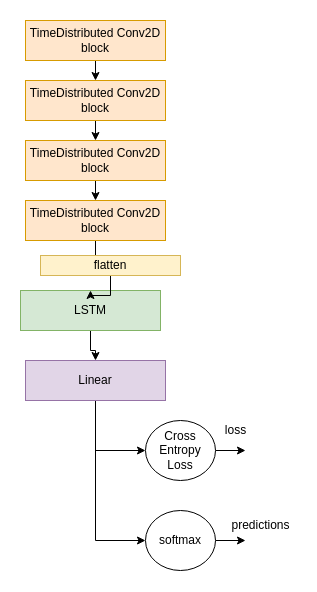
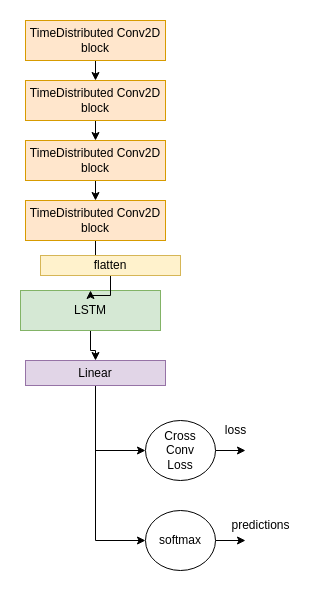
node "Linear": size 140x40 -> 140x25
node "Cross Entropy Loss": label "Cross Entropy Loss" -> "Cross Conv Loss"
